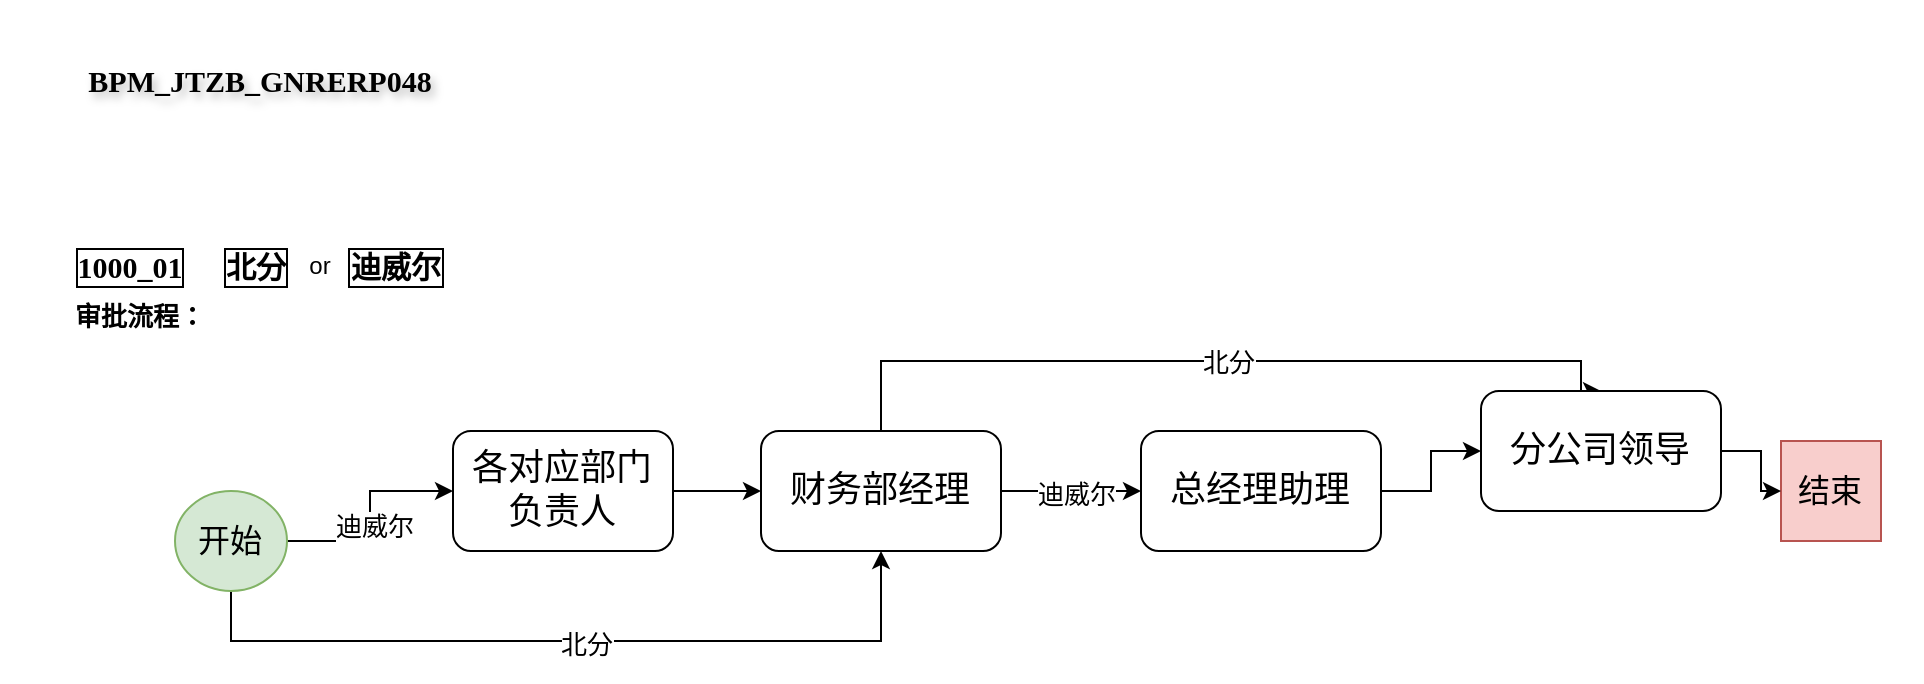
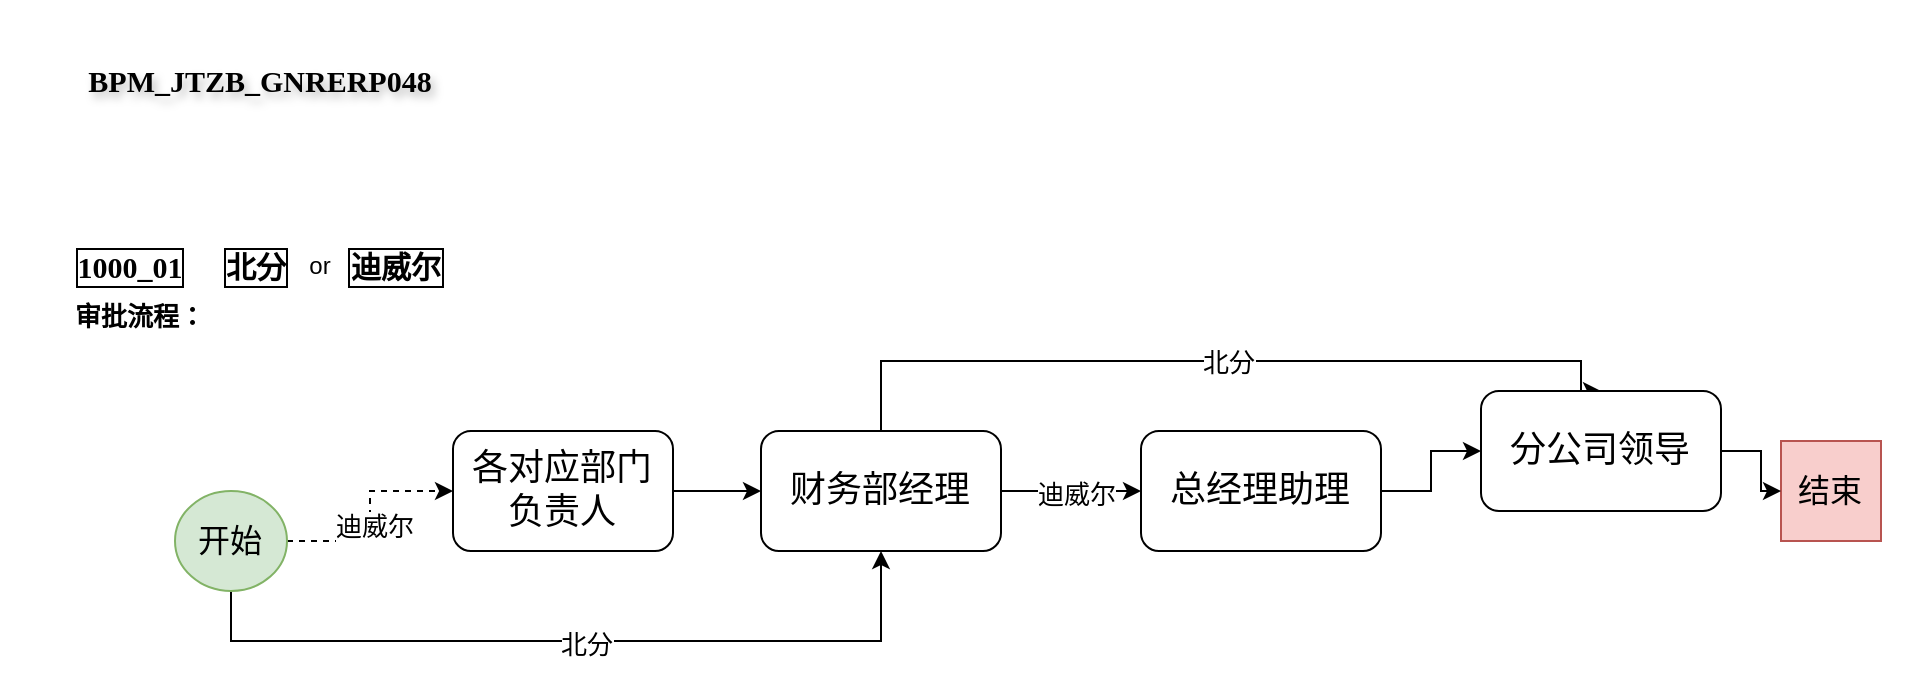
edge "开始" -> "各对应部门 负责人": style solid -> dashed
